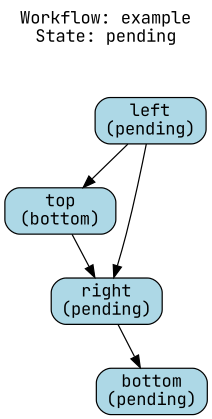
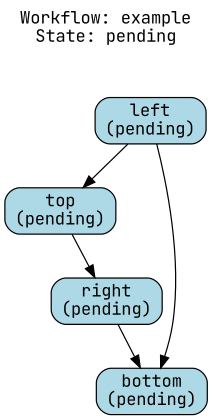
edge "left (pending)" -> "right (pending)": now "left (pending)" -> "bottom (pending)"
node "top (bottom)": label "top (bottom)" -> "top (pending)"
